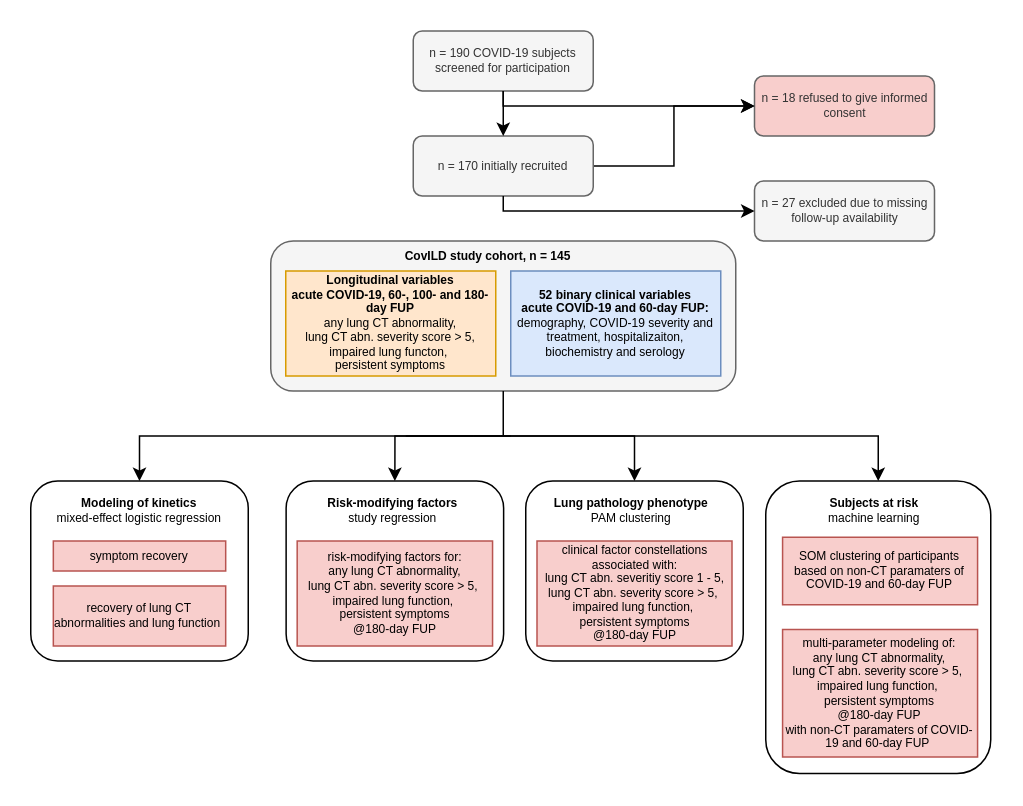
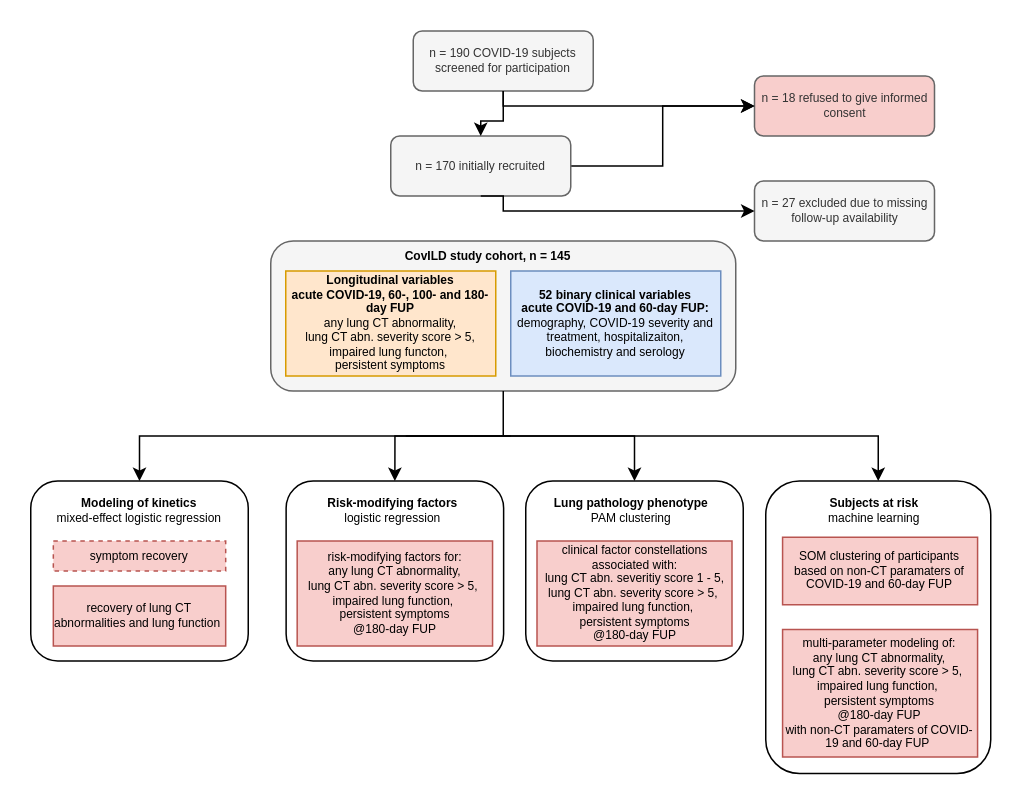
node "n = 170 initially recruited": moved (503, 166) -> (481, 166)
node "Risk-modifying factors study regression": label "Risk-modifying factors study regression" -> "Risk-modifying factors logistic regression"
node "symptom recovery": style solid -> dashed
